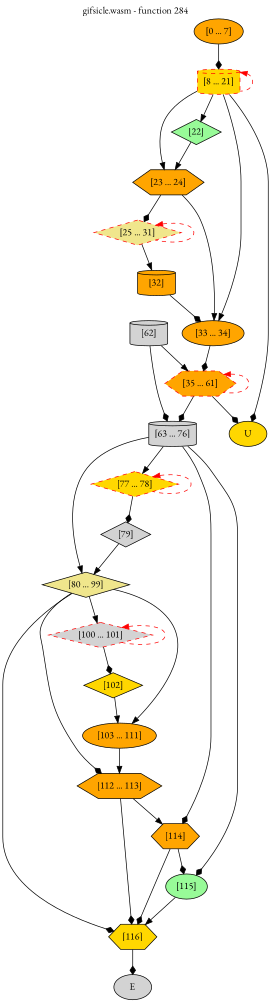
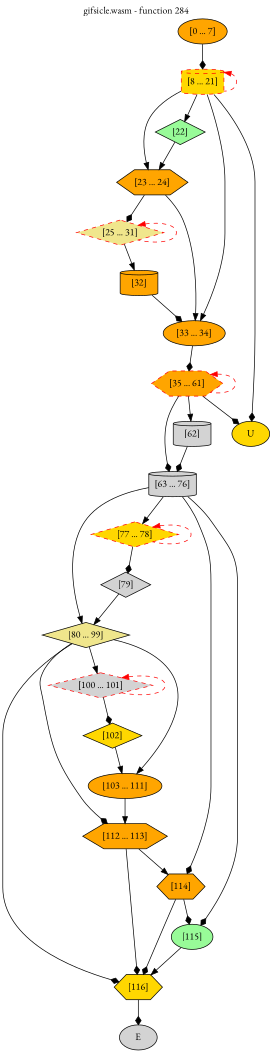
edge "[62]" -> "[35 ... 61]": reversed
